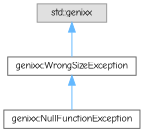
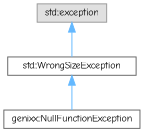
node "std::genixx": label "std::genixx" -> "std::exception"
node "genixx::WrongSizeException": label "genixx::WrongSizeException" -> "std::WrongSizeException"
